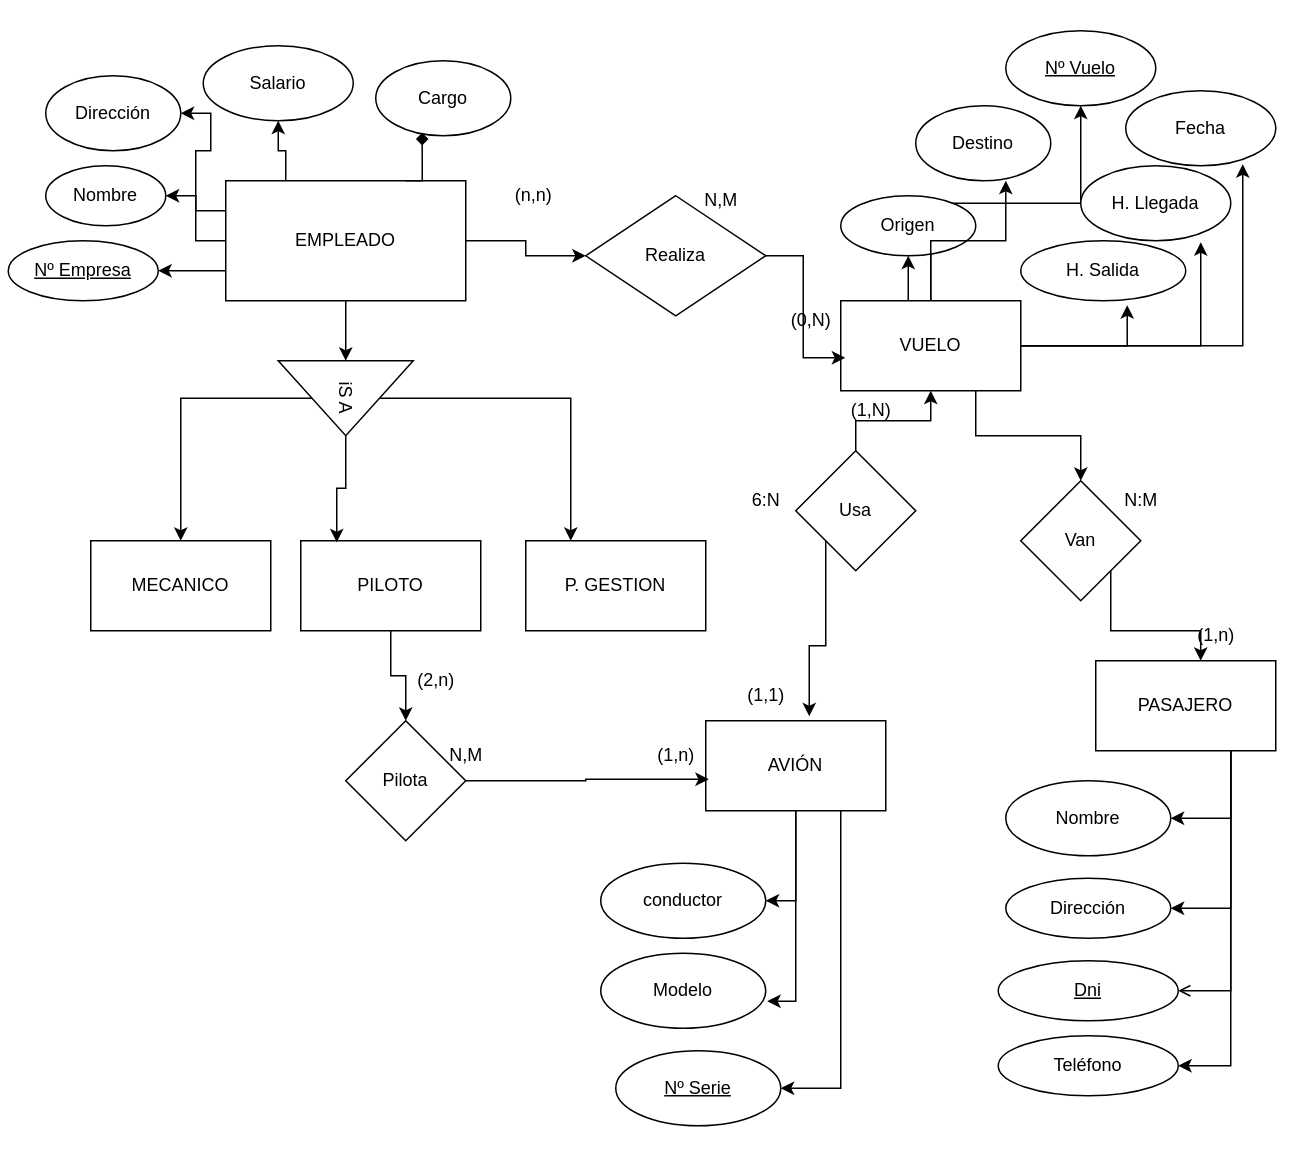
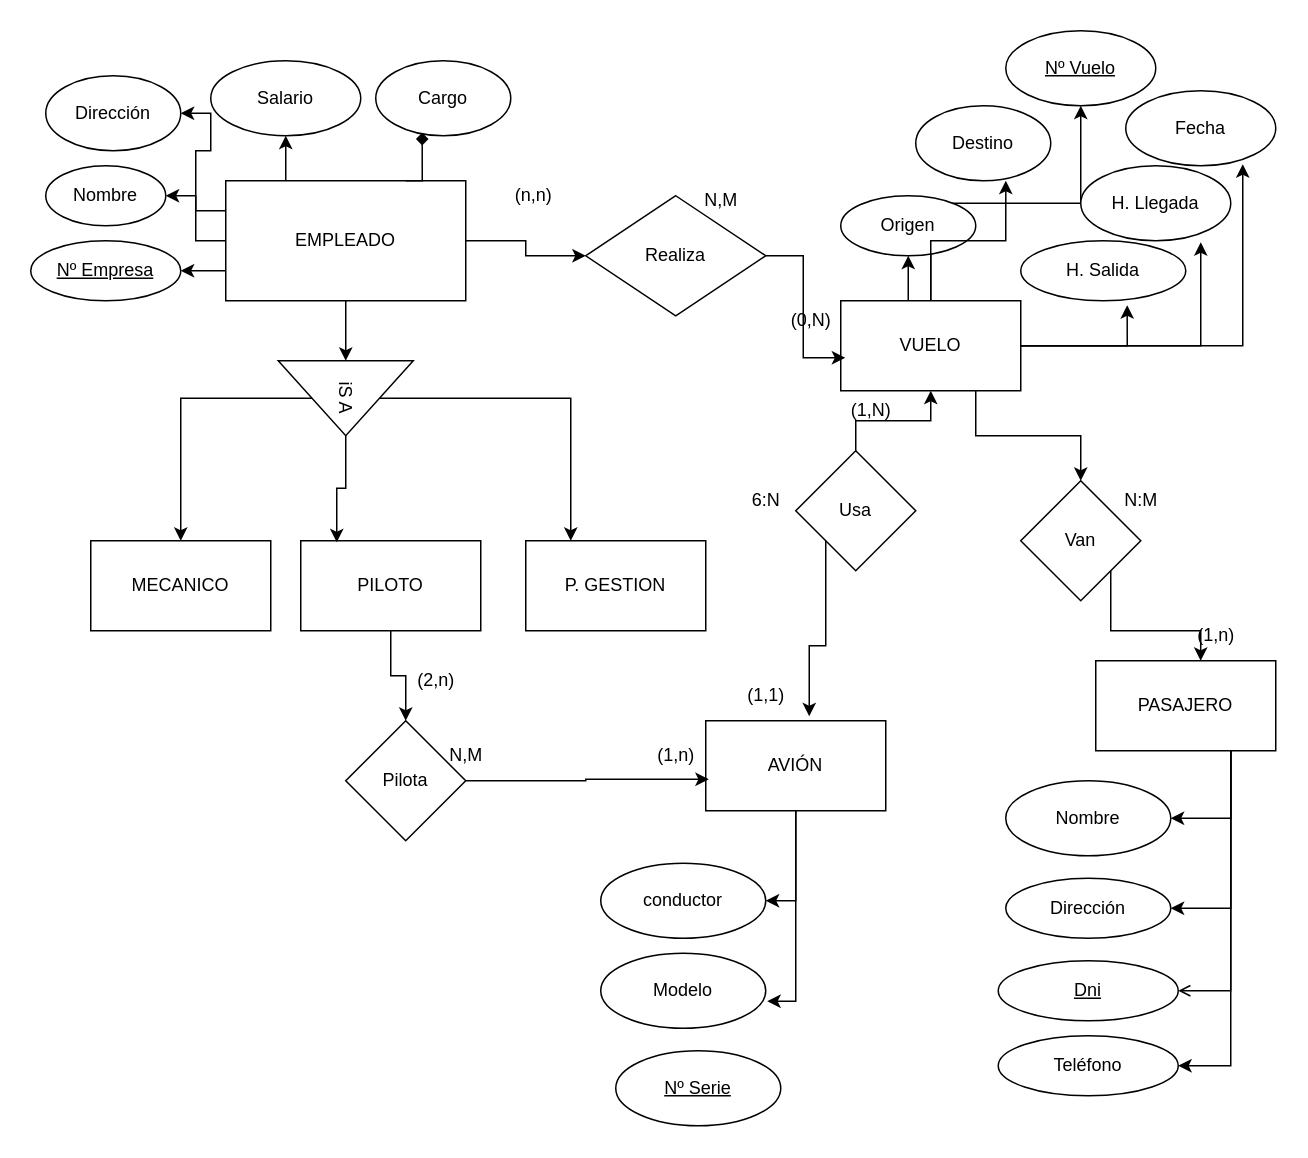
node "Salario": moved (278, 83) -> (286, 98)
node "Nº Empresa": moved (83, 271) -> (106, 271)
edge "AVIÓN" -> "Nº Serie": removed
